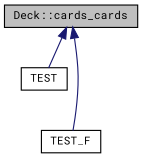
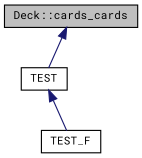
edge "TEST_F" -> "Deck::cards_cards": now "TEST_F" -> "TEST"
